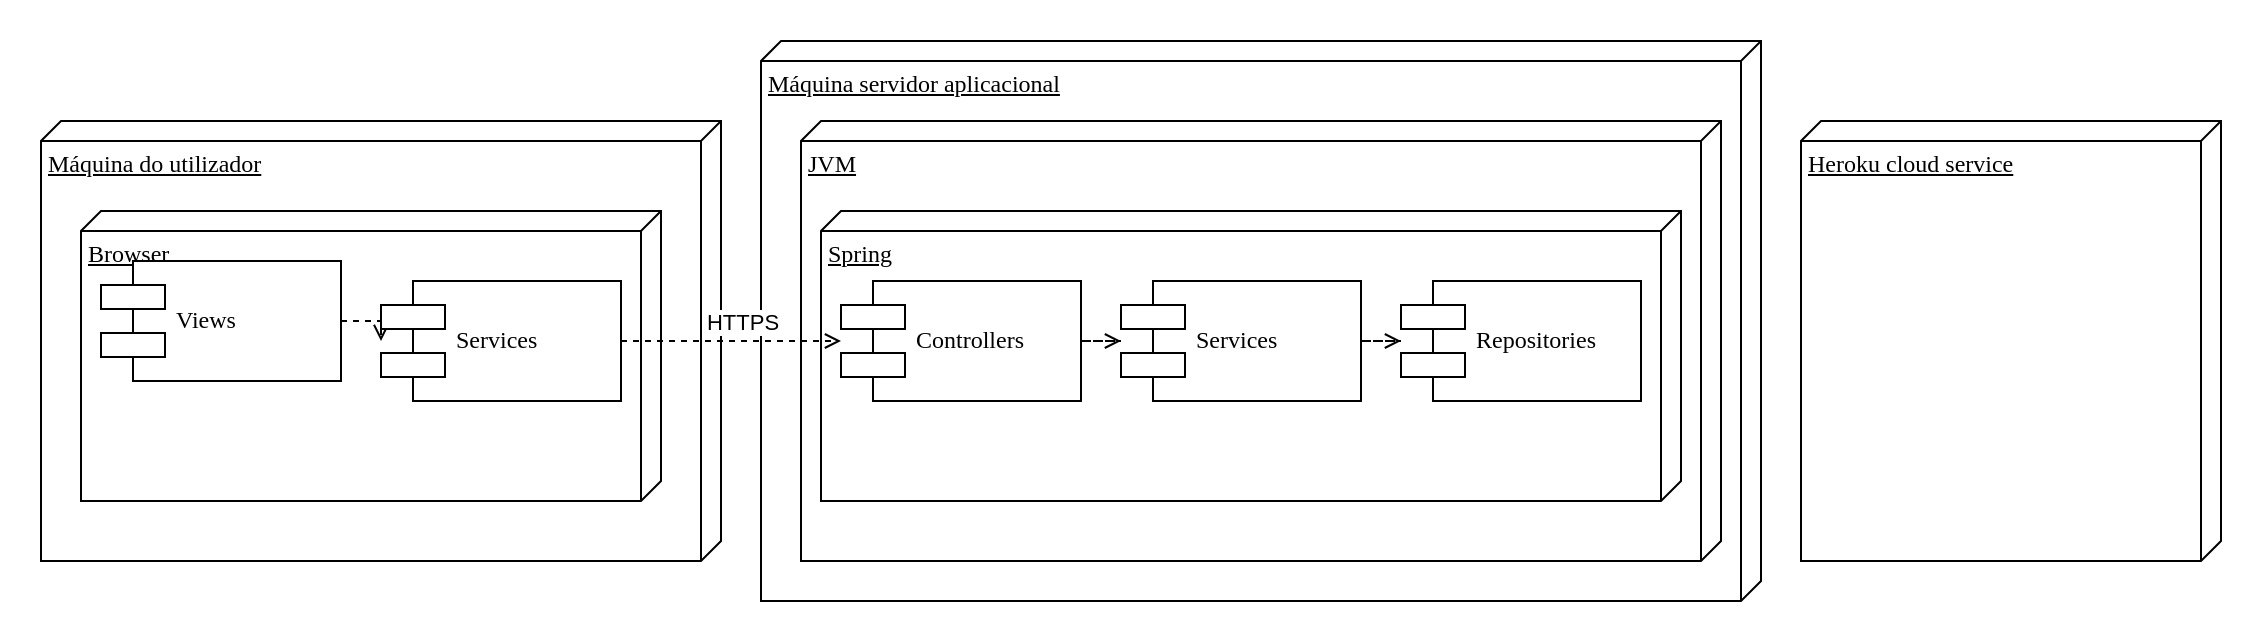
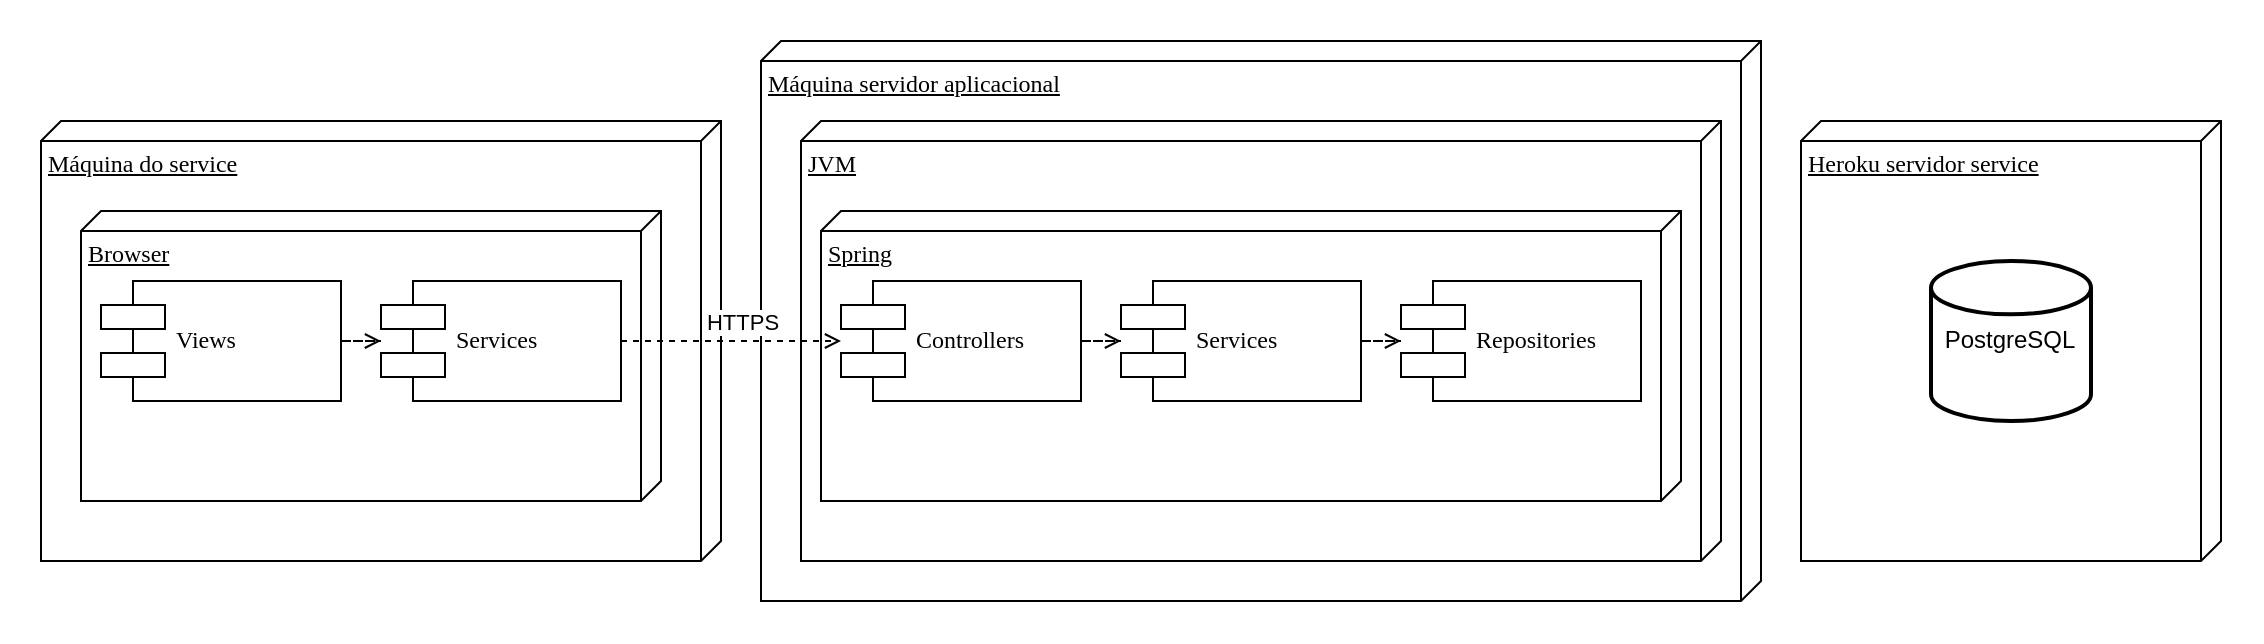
node "Máquina do utilizador": label "Máquina do utilizador" -> "Máquina do service"
node "Heroku cloud service": label "Heroku cloud service" -> "Heroku servidor service"
node "Views": moved (221, 321) -> (221, 341)
node "PostgreSQL": added
